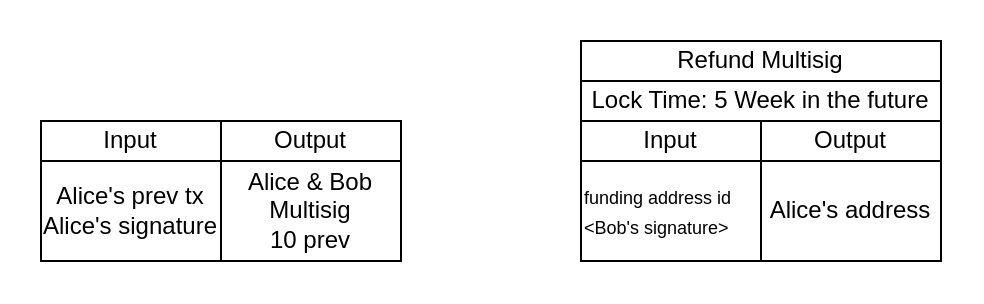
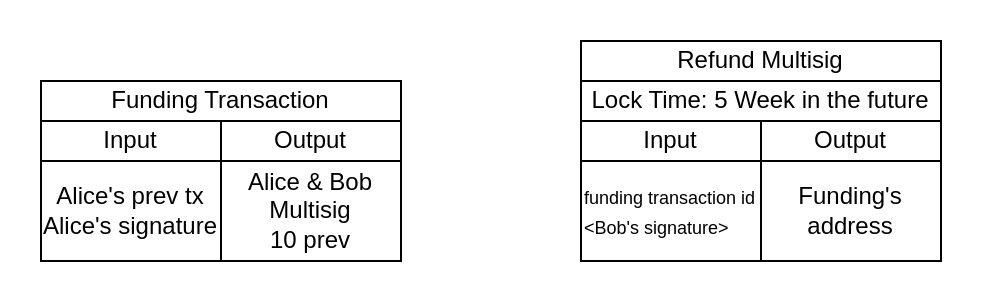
node "Funding Transaction": added
node "funding address id <Bob's signature>": label "funding address id <Bob's signature>" -> "funding transaction id <Bob's signature>"
node "Alice's address": label "Alice's address" -> "Funding's address"
